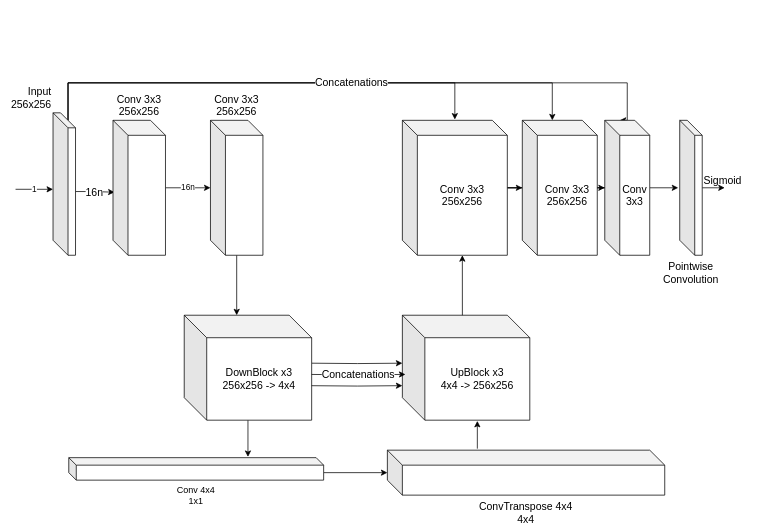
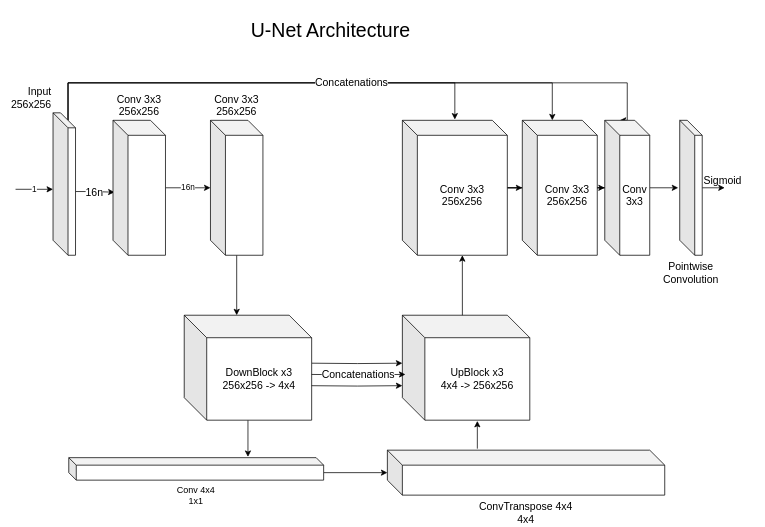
node "U-Net Architecture": added
